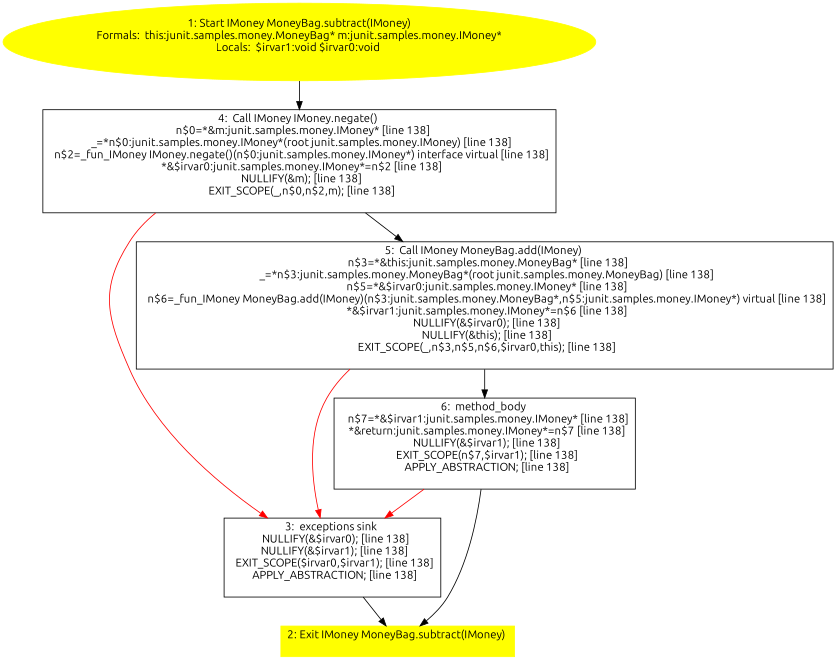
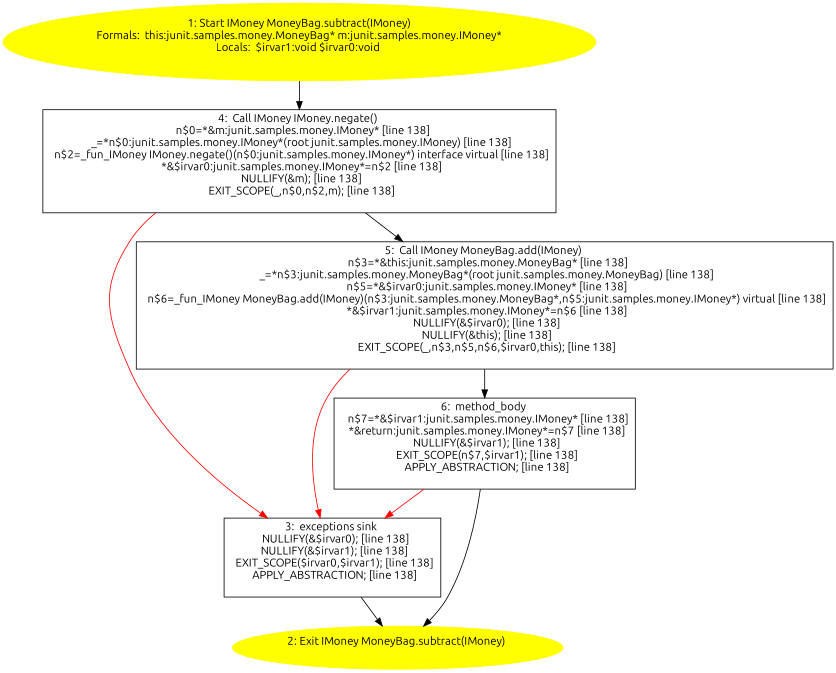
node "2: Exit IMoney MoneyBag.subtract(IMoney)": shape box -> ellipse
